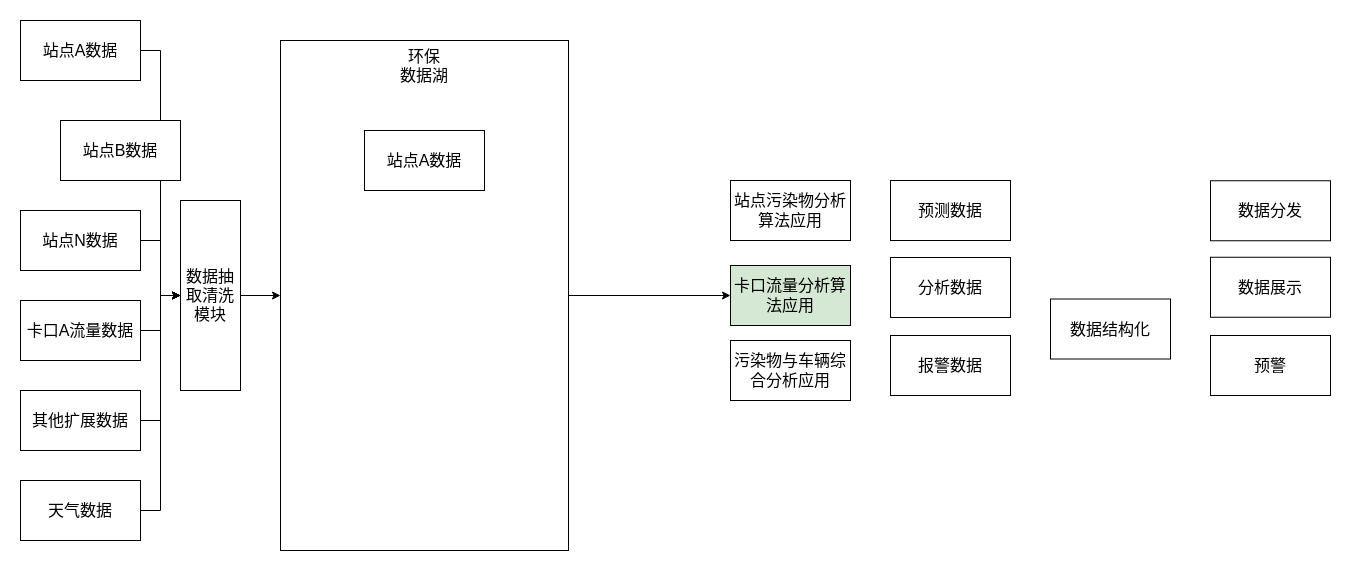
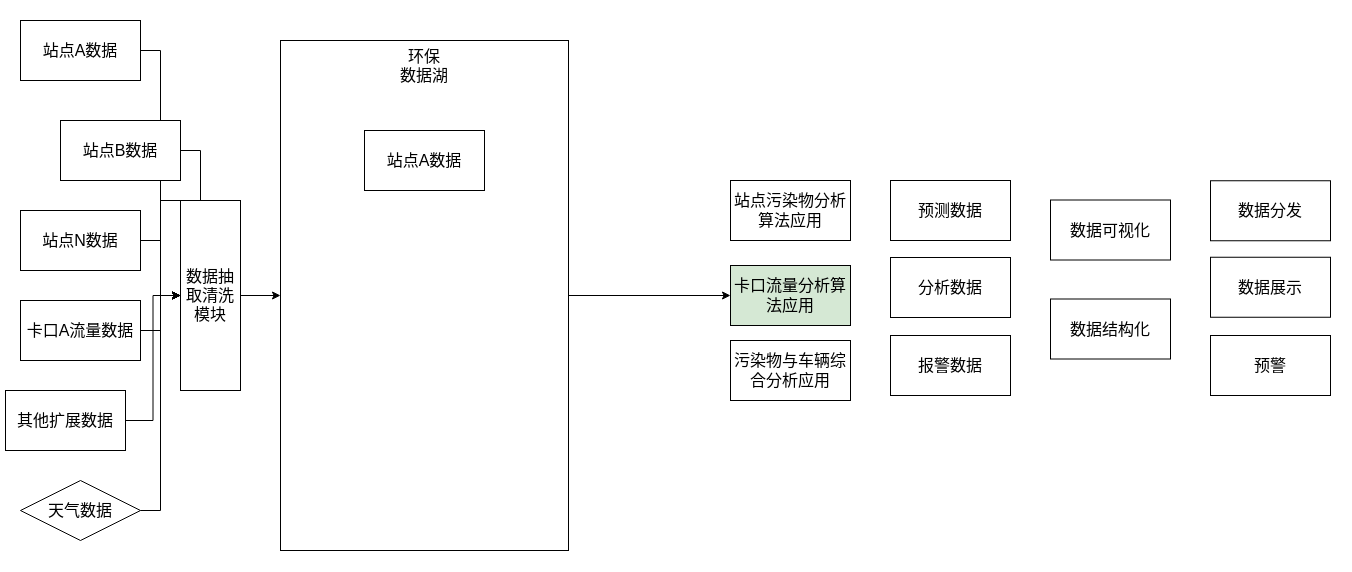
edge "站点B数据" -> "数据抽取清洗模块": added
node "数据可视化": added
node "其他扩展数据": moved (81, 421) -> (66, 421)
node "天气数据": shape rectangle -> diamond
